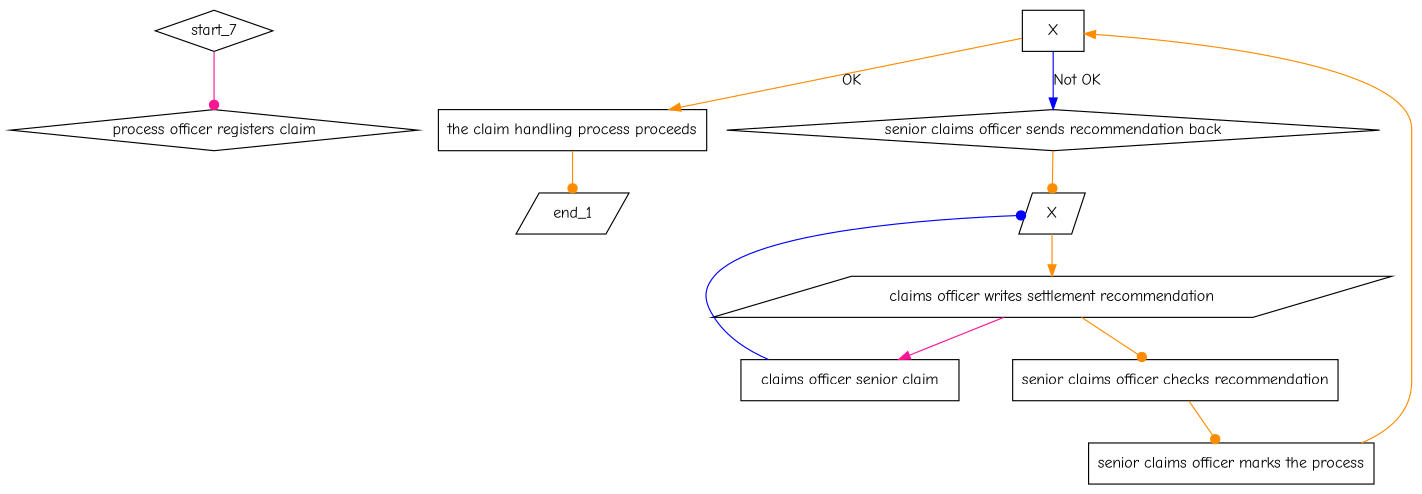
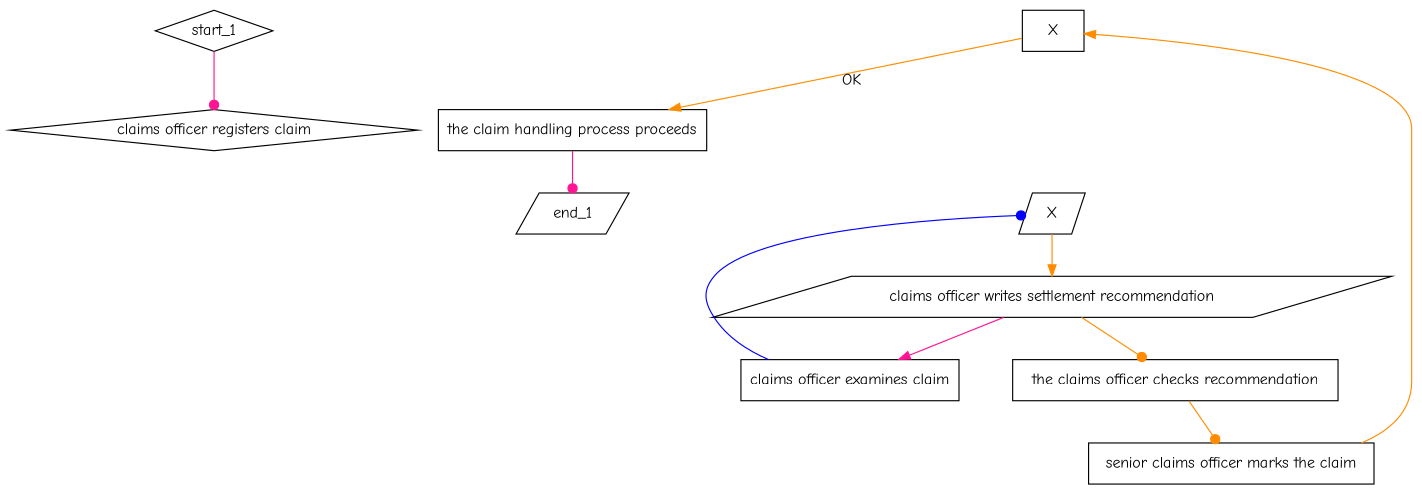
node "start_7": label "start_7" -> "start_1"
node "process officer registers claim": label "process officer registers claim" -> "claims officer registers claim"
node "senior claims officer sends recommendation back": removed
edge "the claim handling process proceeds" -> "end_1": color darkorange -> deeppink
node "claims officer senior claim": label "claims officer senior claim" -> "claims officer examines claim"
node "senior claims officer checks recommendation": label "senior claims officer checks recommendation" -> "the claims officer checks recommendation"
node "senior claims officer marks the process": label "senior claims officer marks the process" -> "senior claims officer marks the claim"
